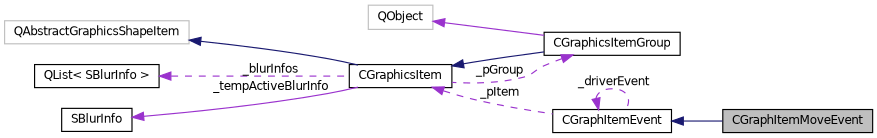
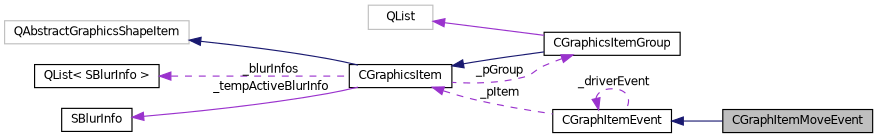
node "QObject": label "QObject" -> "QList"
